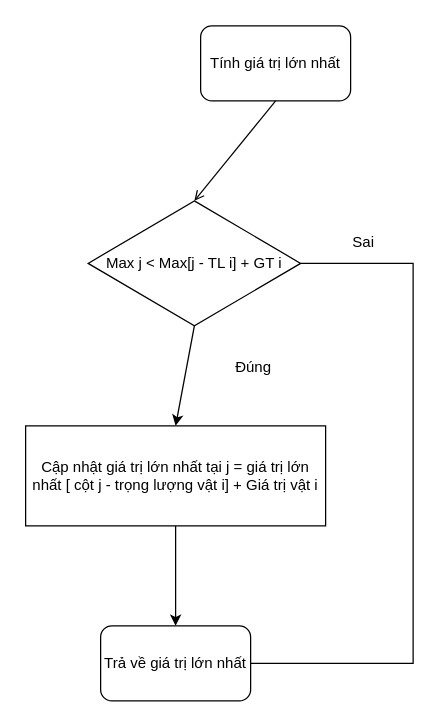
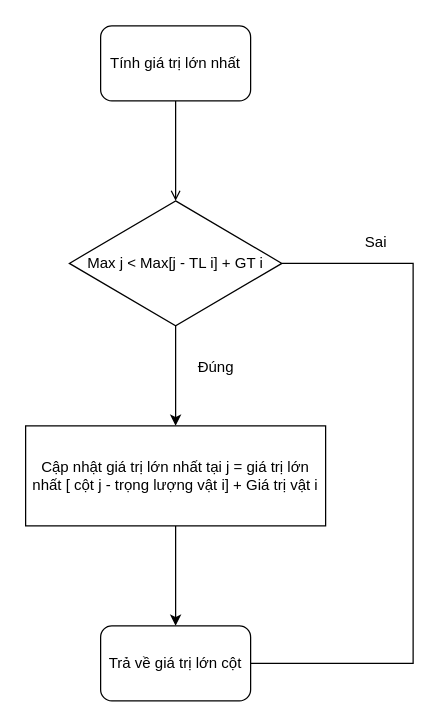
node "Tính giá trị lớn nhất": moved (276, 63) -> (176, 63)
node "Sai": moved (363, 242) -> (376, 242)
node "Max j < Max[j - TL i] + GT i": moved (194, 263) -> (176, 263)
node "Đúng": moved (253, 367) -> (216, 367)
node "Trả về giá trị lớn nhất": label "Trả về giá trị lớn nhất" -> "Trả về giá trị lớn cột"
